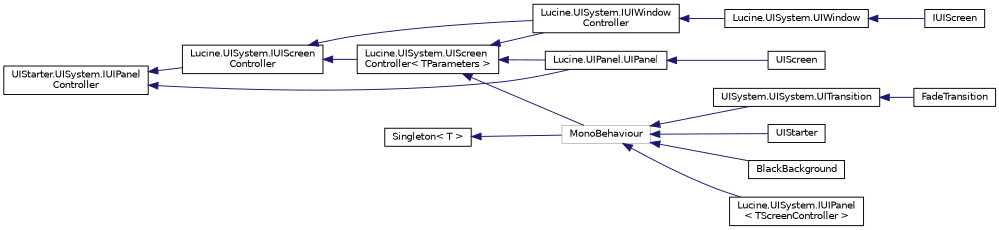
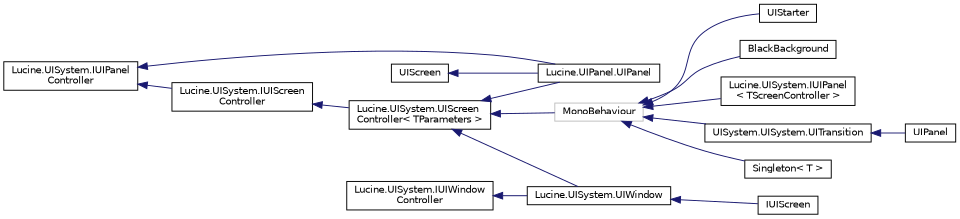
edge "Lucine.UISystem.IUIWindow Controller" -> "Lucine.UISystem.IUIScreen Controller": removed
edge "Lucine.UISystem.IUIWindow Controller" -> "Lucine.UISystem.UIScreen Controller< TParameters >": now "Lucine.UISystem.UIWindow" -> "Lucine.UISystem.UIScreen Controller< TParameters >"
edge "UIScreen" -> "Lucine.UIPanel.UIPanel": reversed
node "UIStarter.UISystem.IUIPanel Controller": label "UIStarter.UISystem.IUIPanel Controller" -> "Lucine.UISystem.IUIPanel Controller"
node "FadeTransition": label "FadeTransition" -> "UIPanel"
edge "MonoBehaviour" -> "Singleton< T >": reversed
